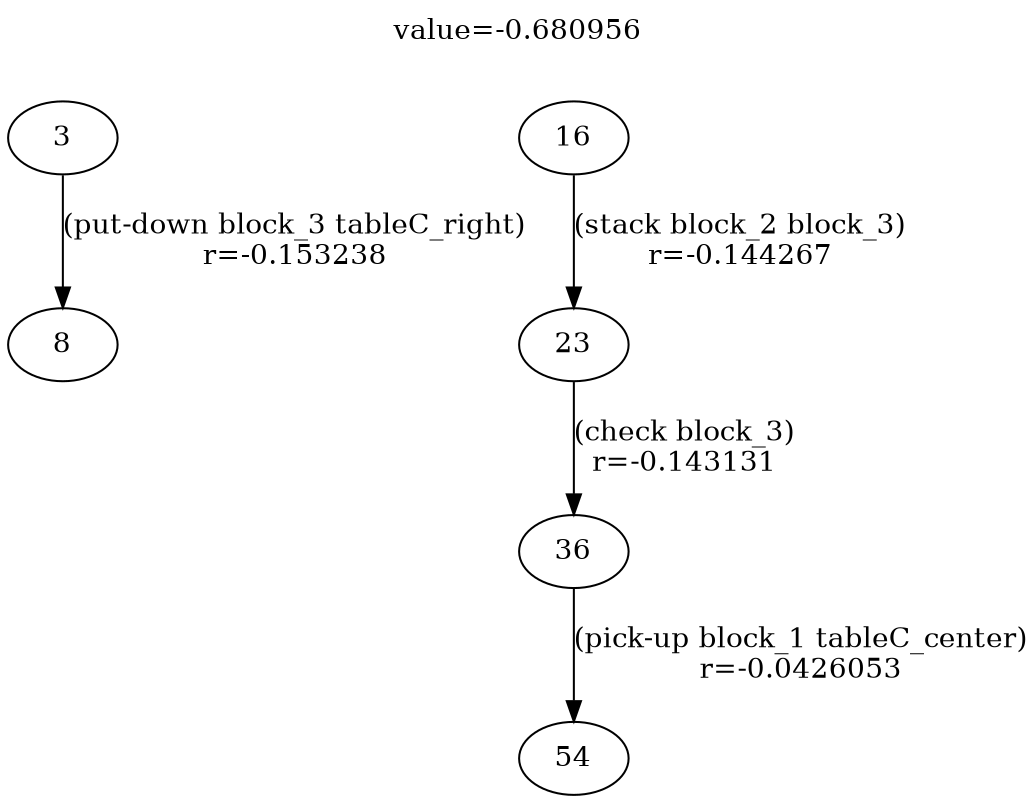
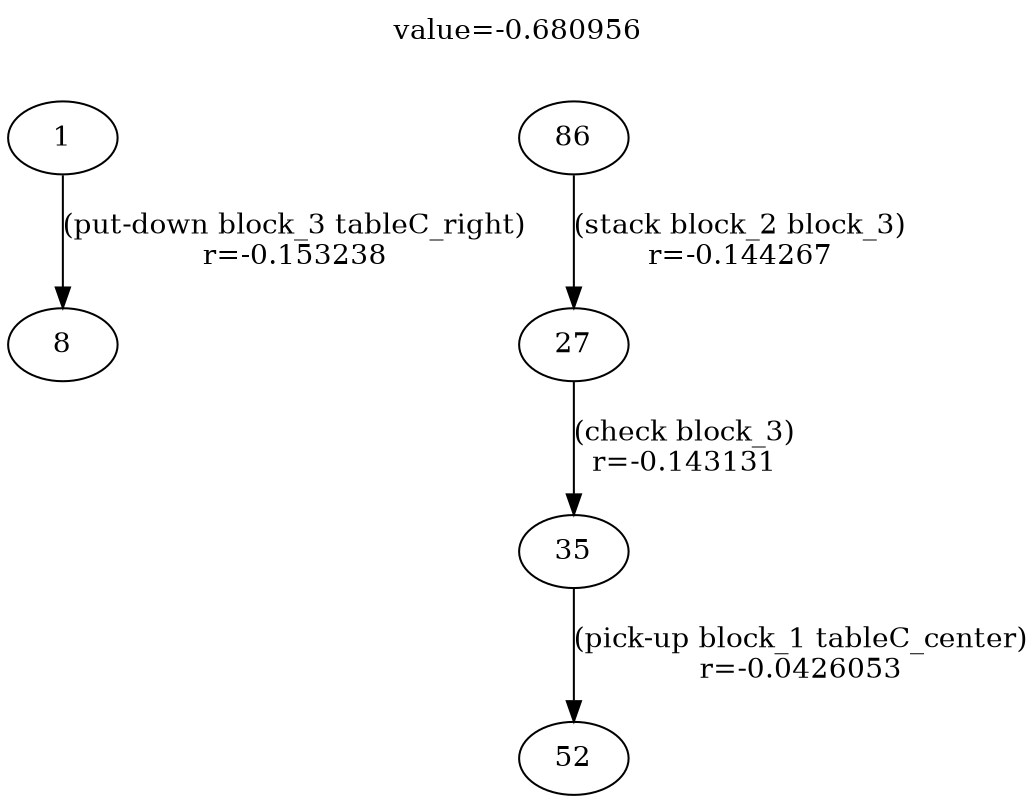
node "3": label "3" -> "1"
node "16": label "16" -> "86"
node "23": label "23" -> "27"
node "36": label "36" -> "35"
node "54": label "54" -> "52"
